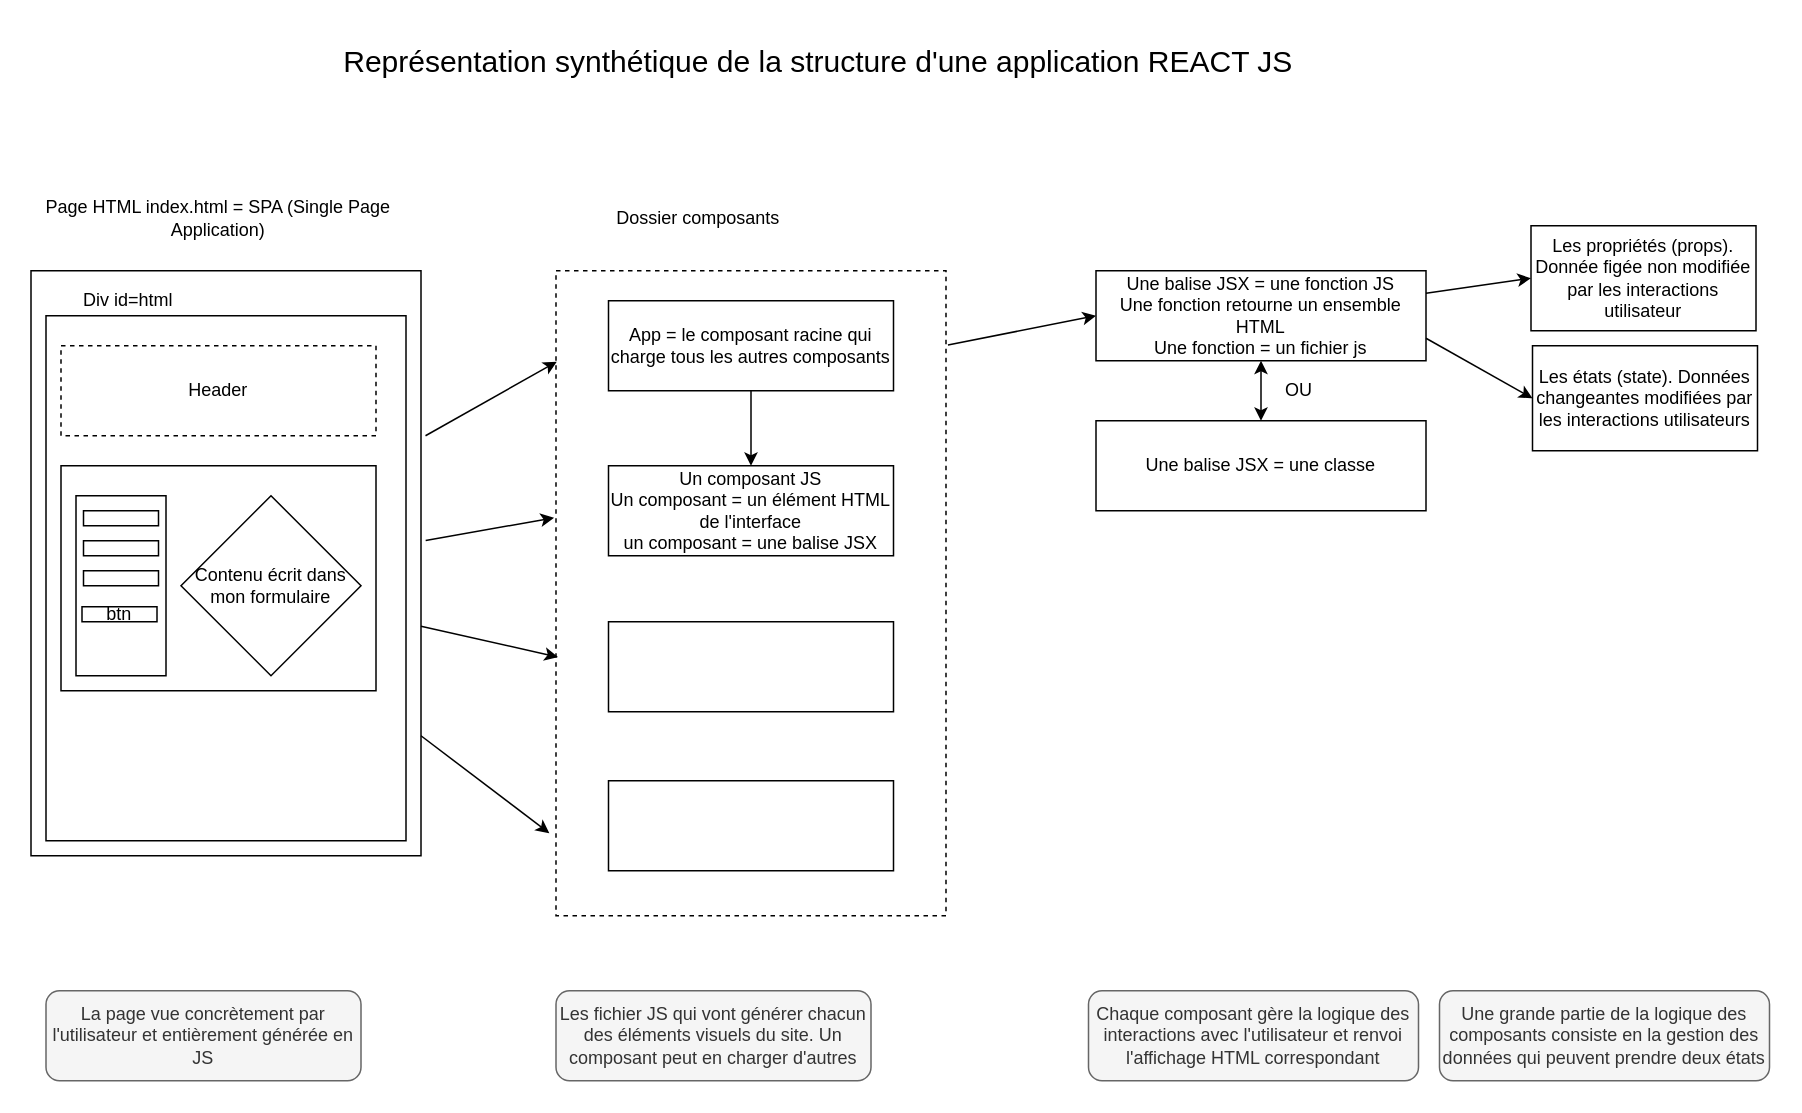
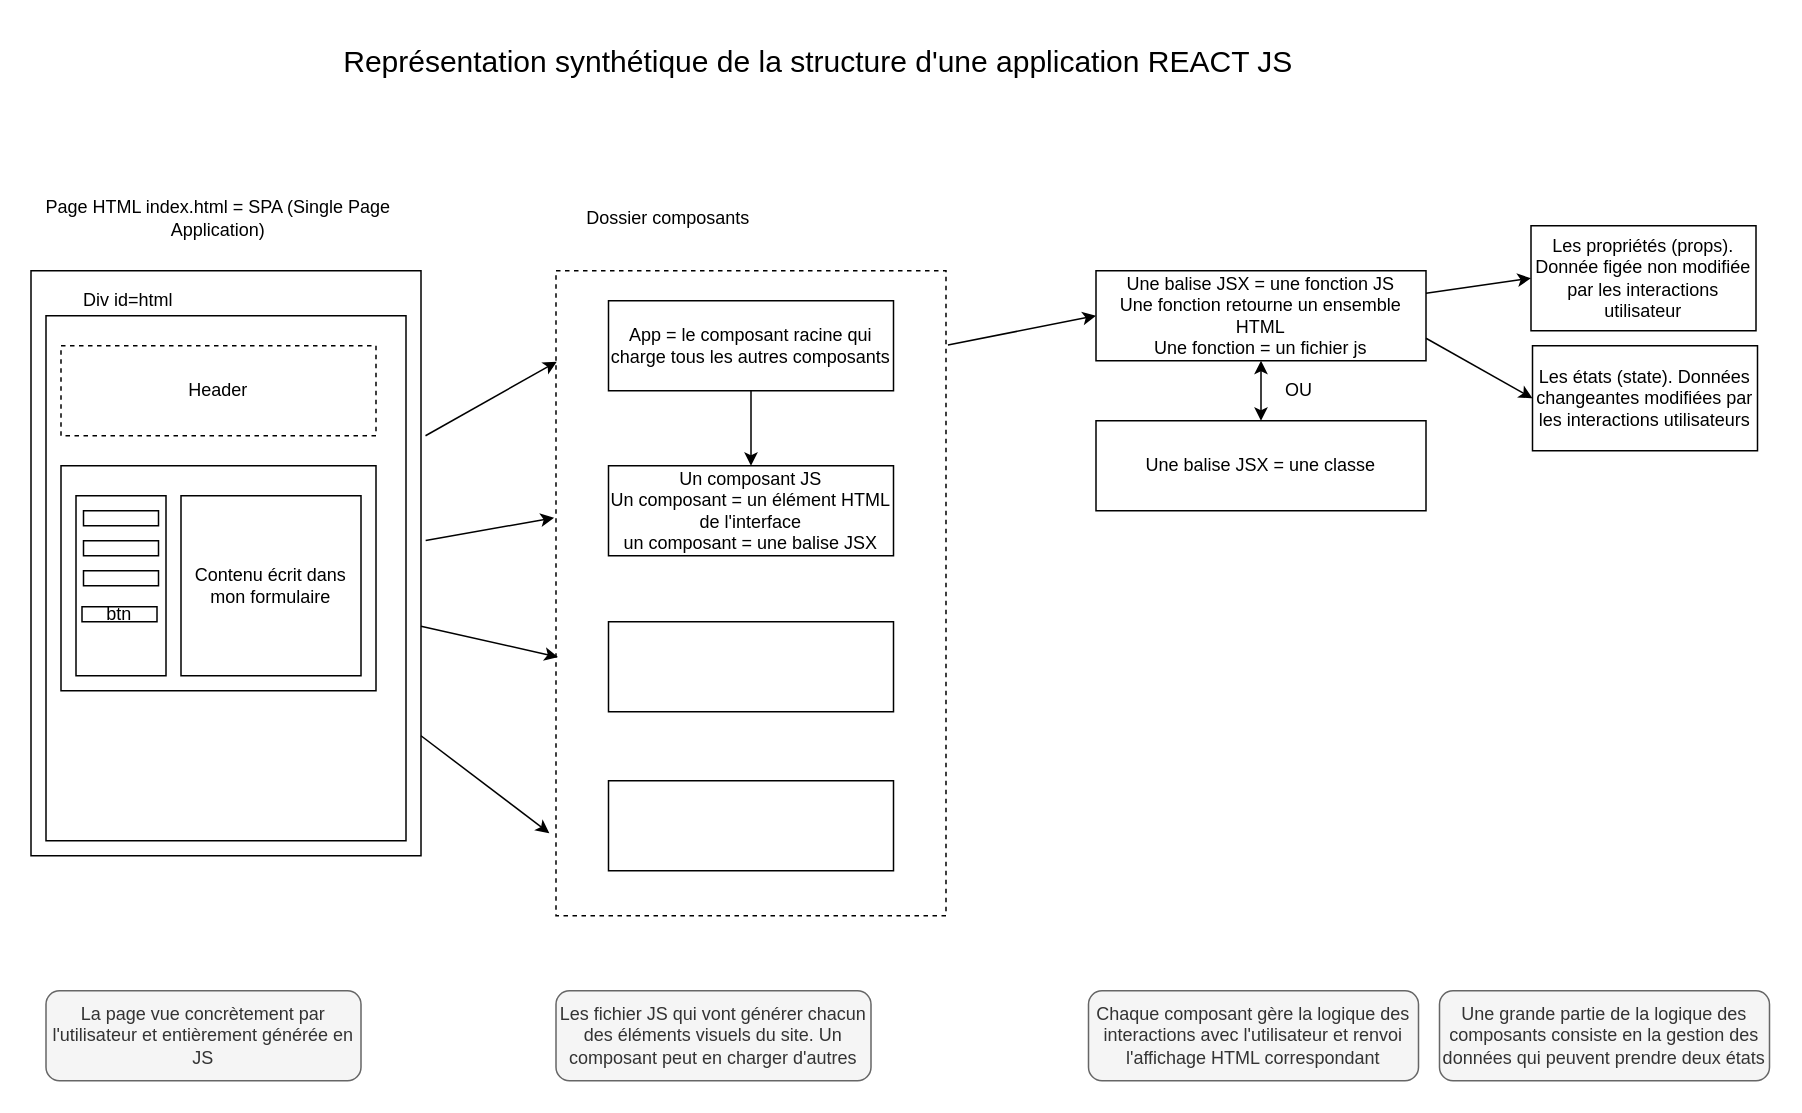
node "Dossier composants": moved (698, 218) -> (668, 218)
node "Contenu écrit dans mon formulaire": shape diamond -> rectangle
